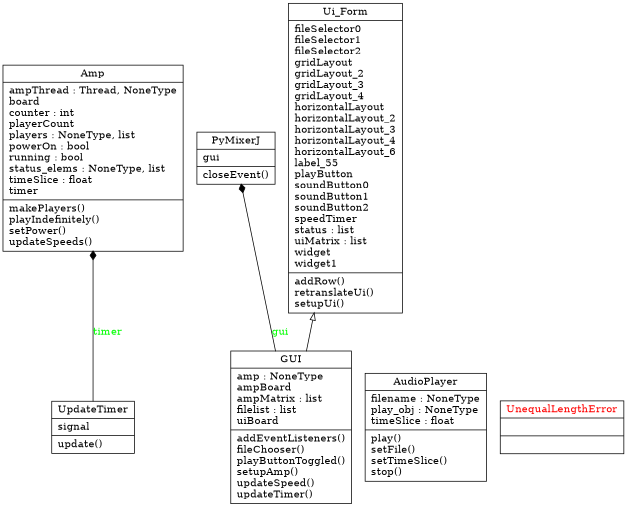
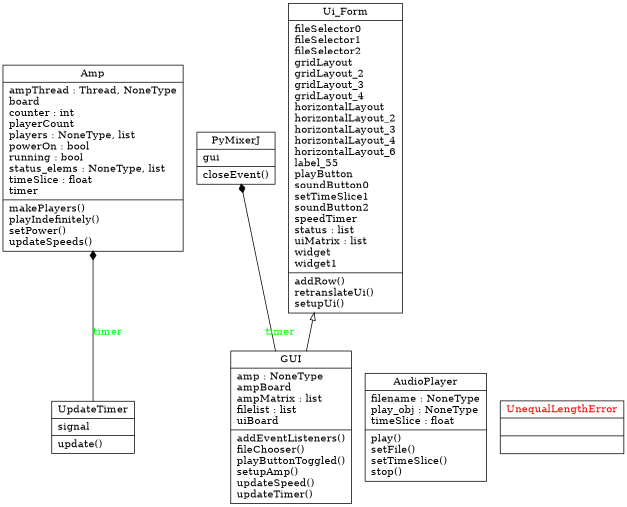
node "Ui_Form": text "soundButton1" -> "setTimeSlice1"
edge "GUI" -> "PyMixerJ": label "gui" -> "timer"
